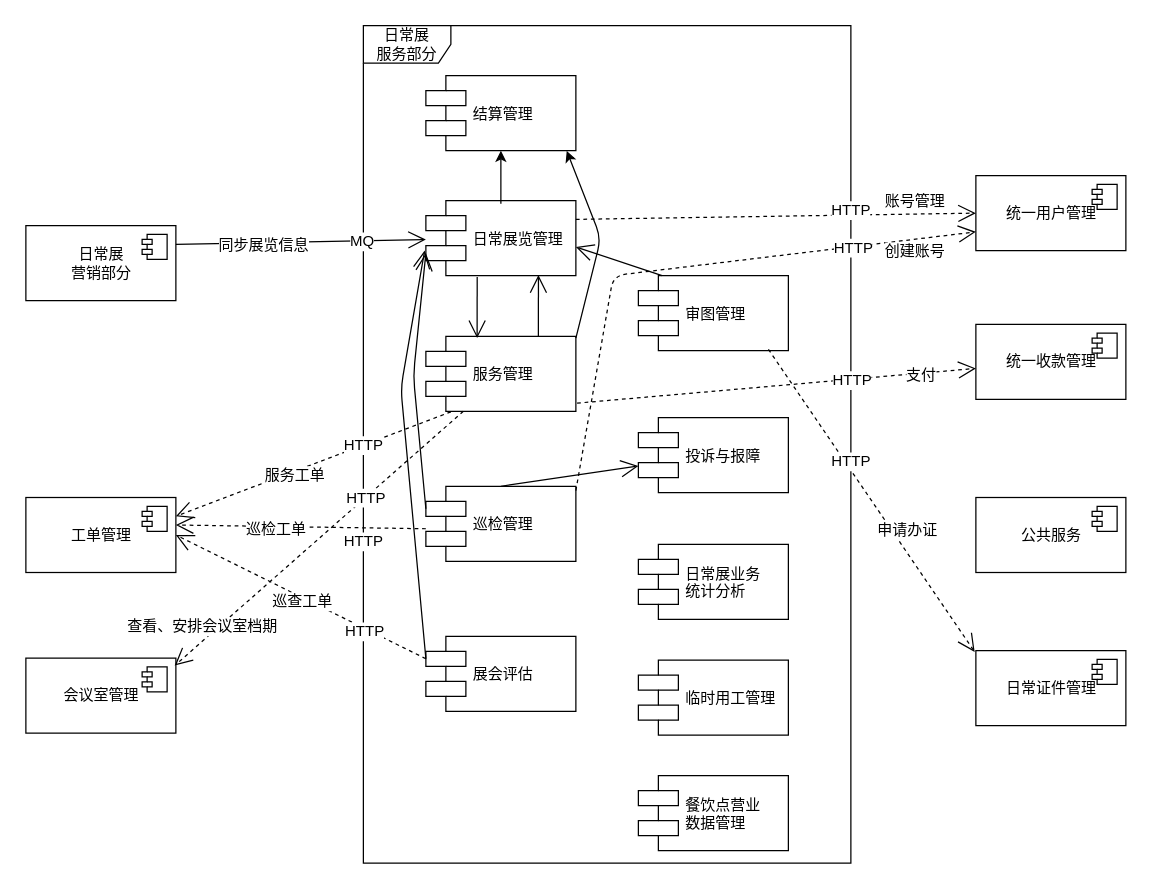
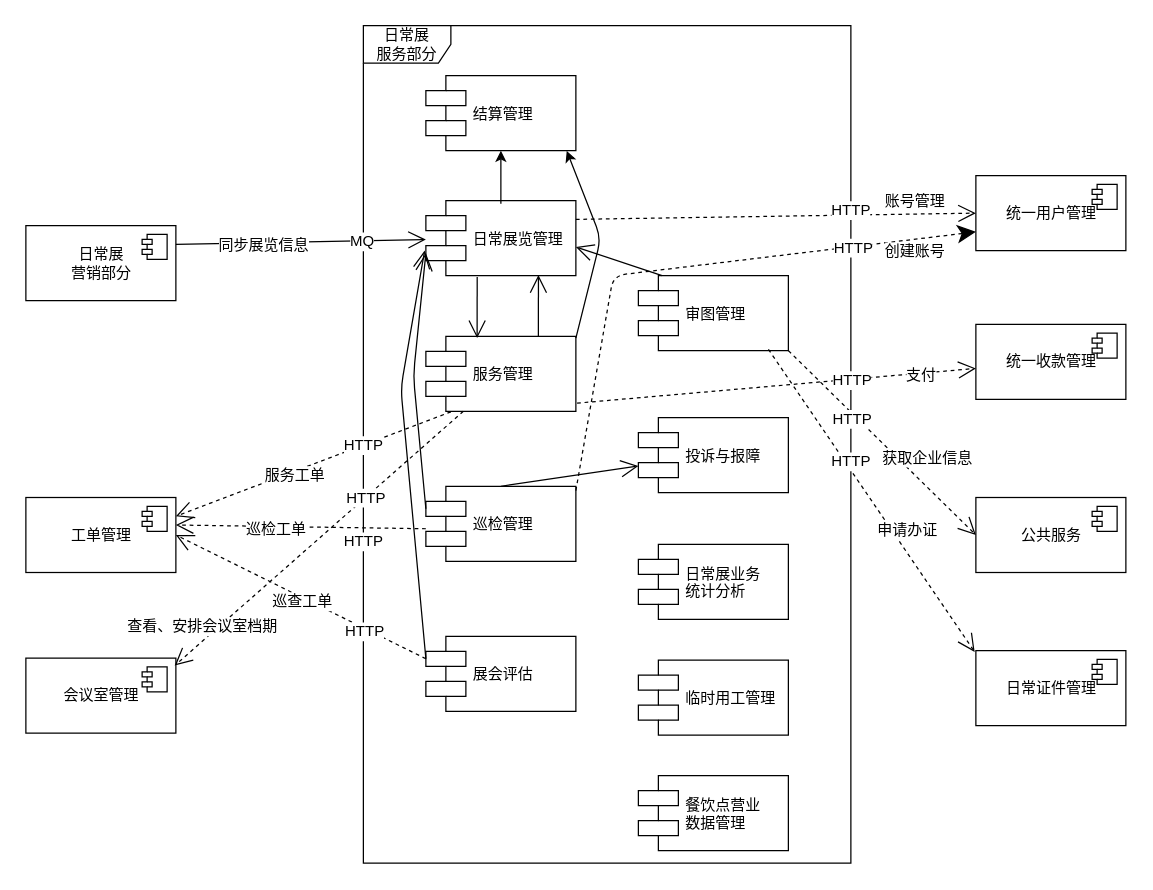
edge "巡检管理" -> "统一用户管理": arrowhead open -> classic
edge "审图管理" -> "公共服务": added, labels "HTTP", "获取企业信息"
